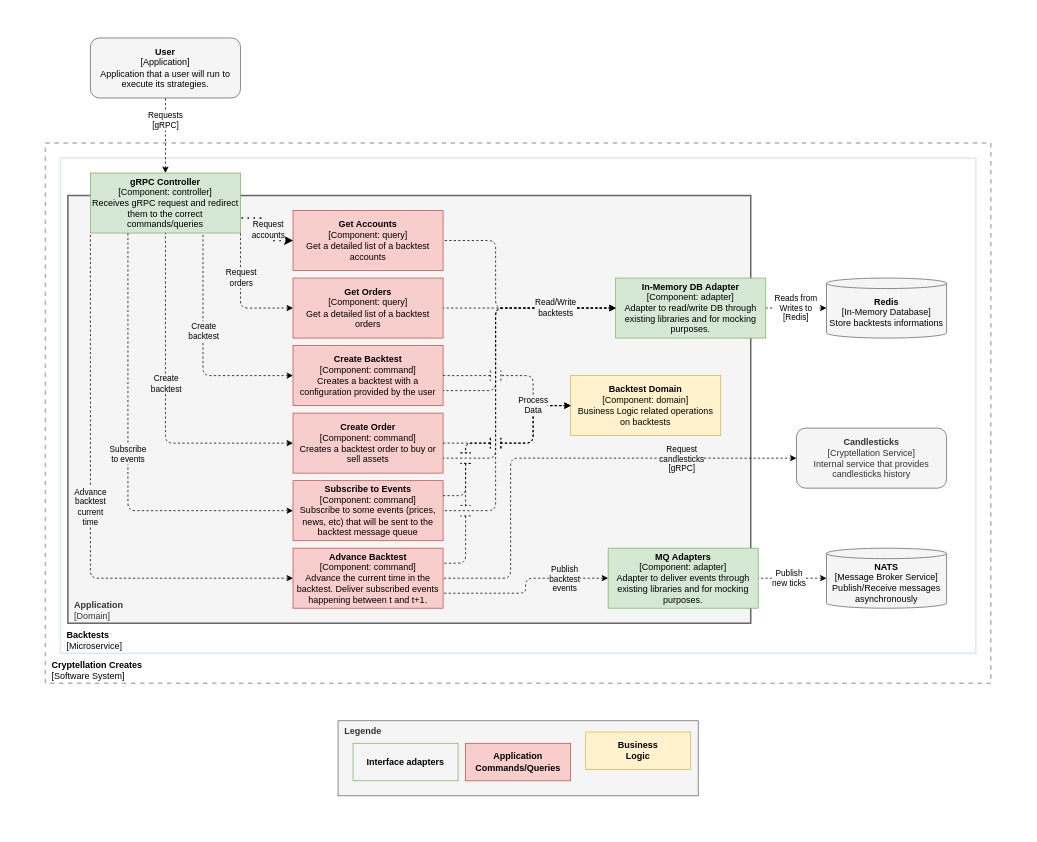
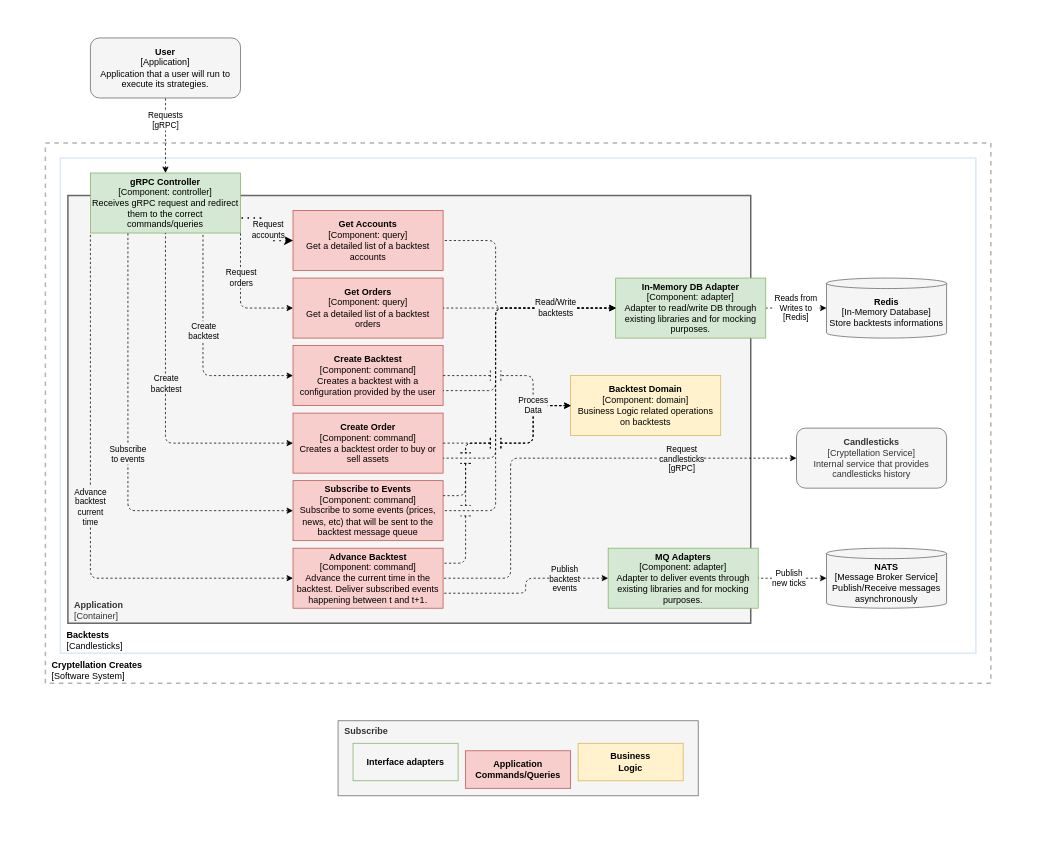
node "Application [Domain]": label "Application [Domain]" -> "Application [Container]"
node "Backtests [Microservice]": label "Backtests [Microservice]" -> "Backtests [Candlesticks]"
node "Legende": label "Legende" -> "Subscribe"
node "Business Logic": moved (638, 750) -> (630, 762)
node "Application Commands/Queries": moved (518, 762) -> (518, 769)
